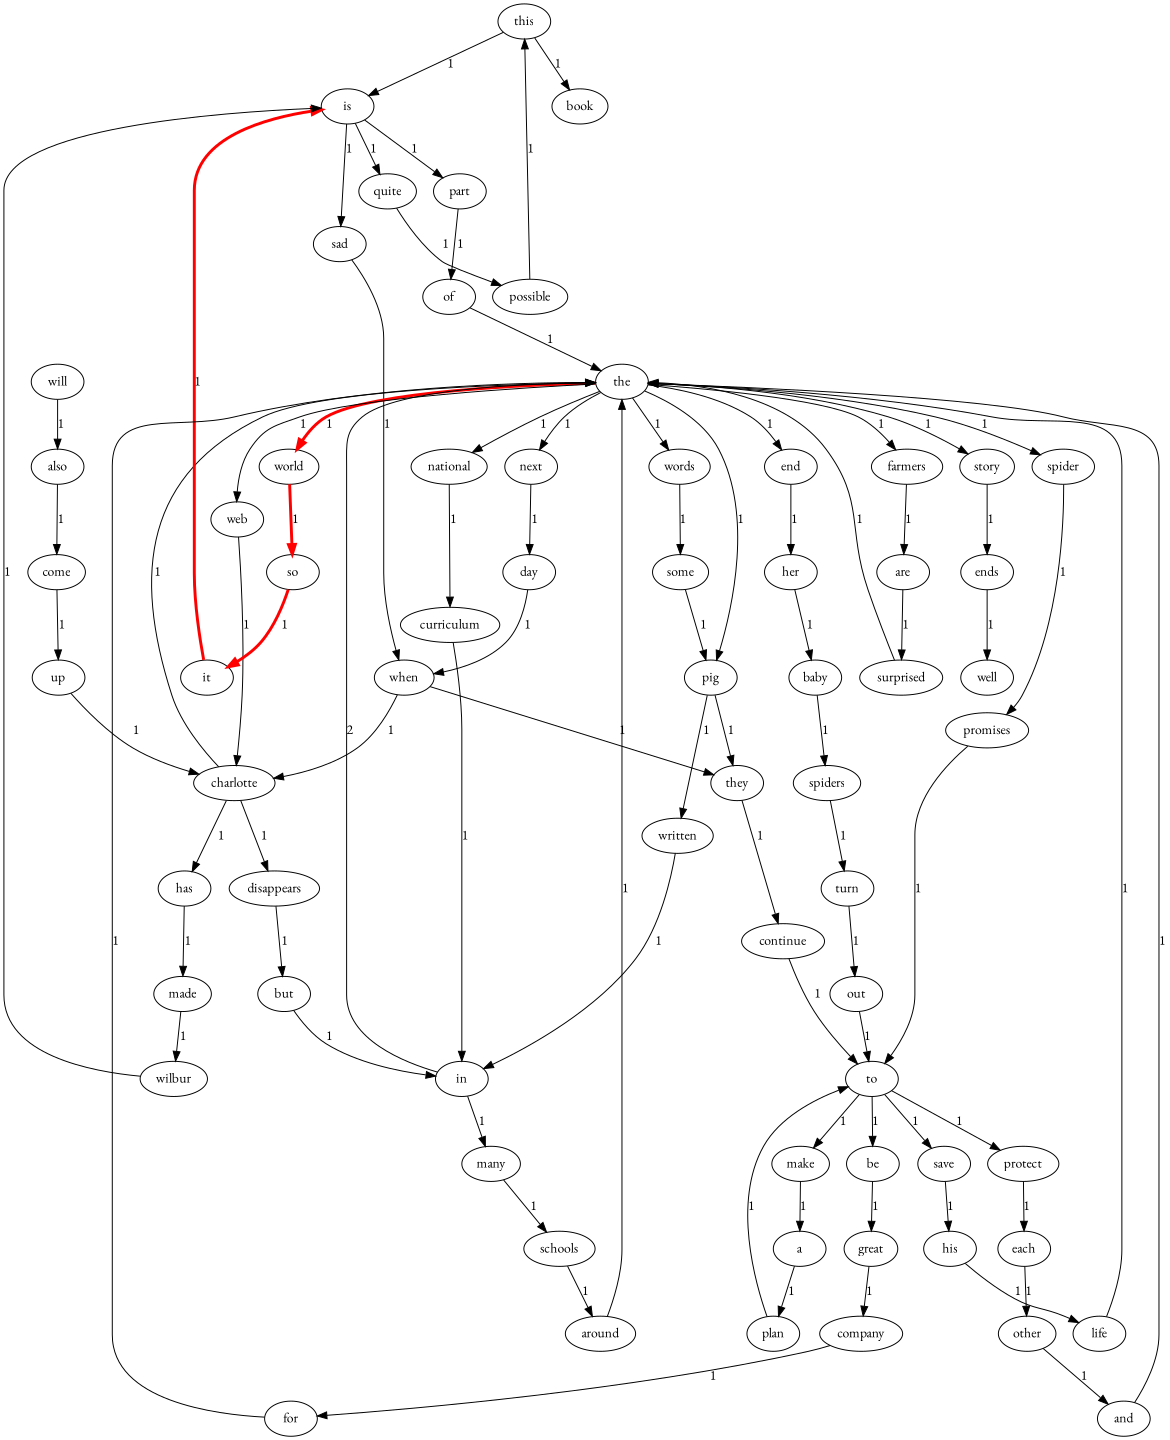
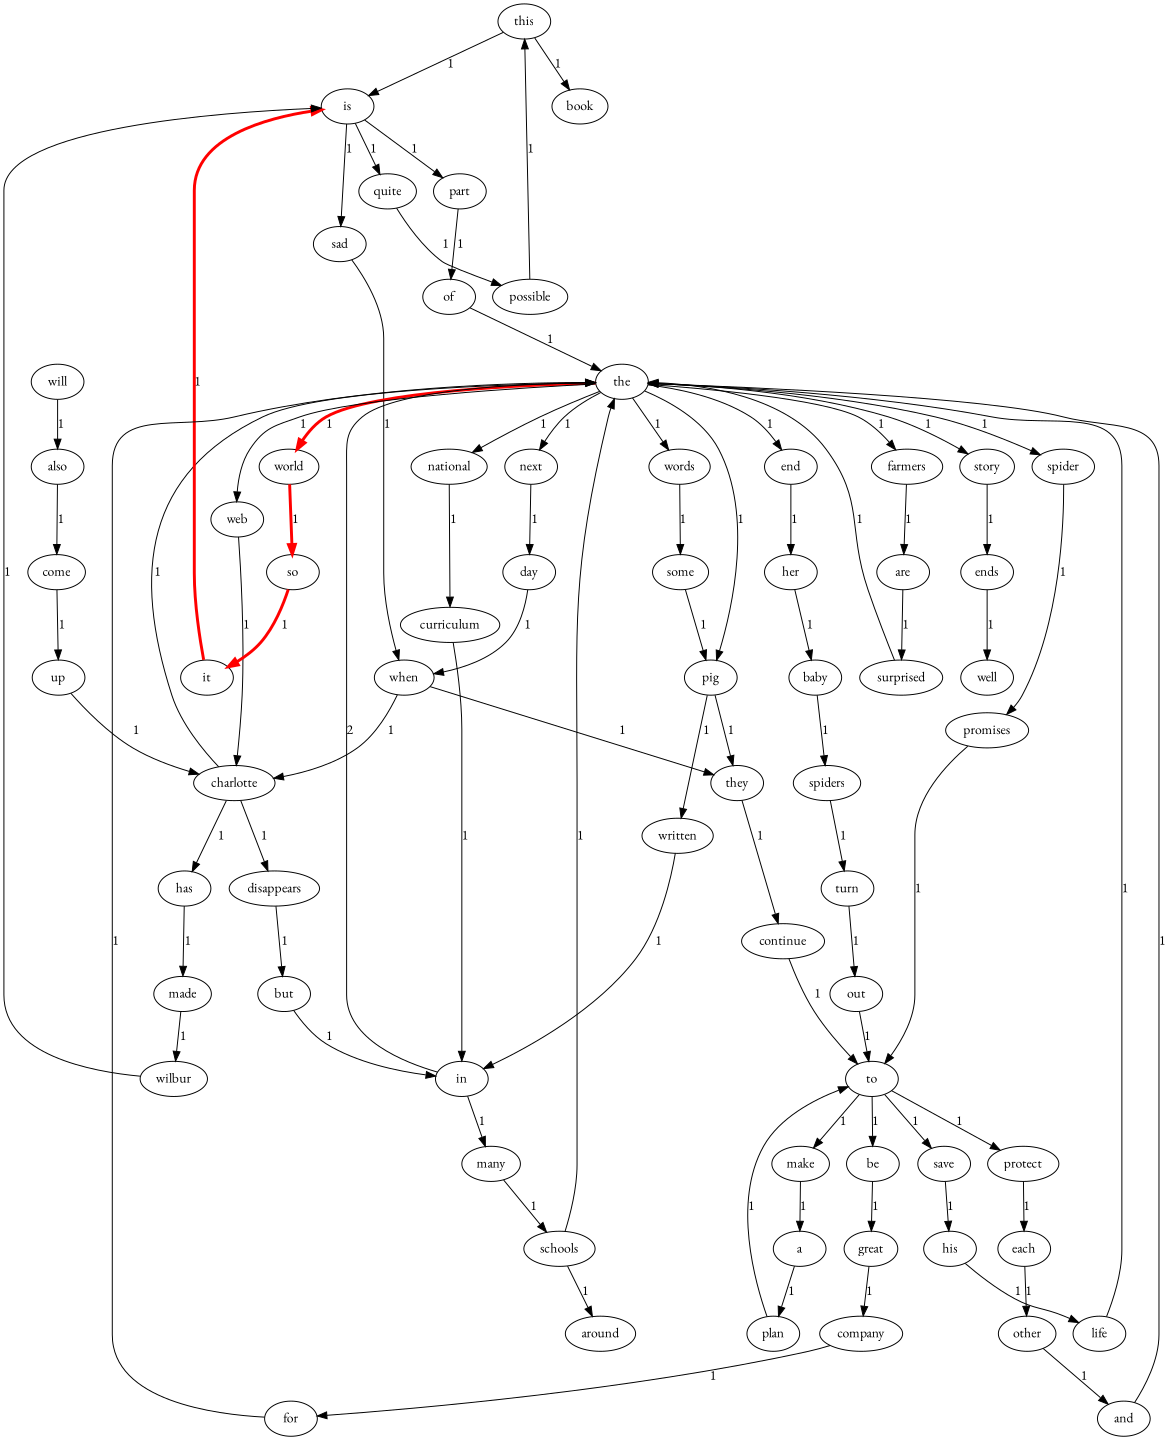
edge "around" -> "the": now "schools" -> "the"
